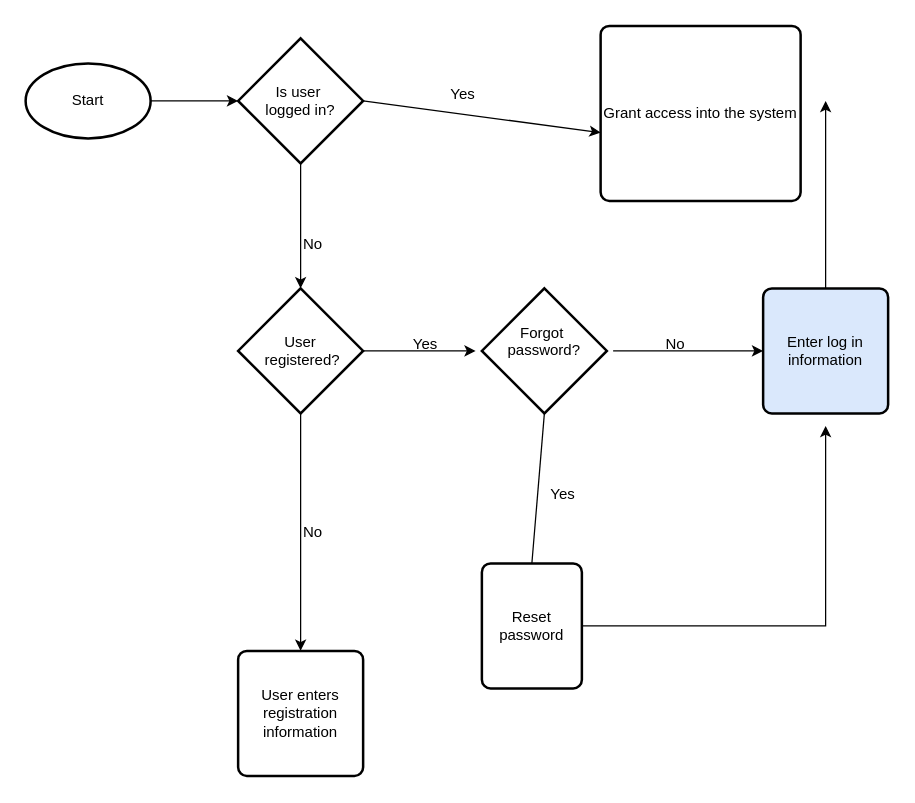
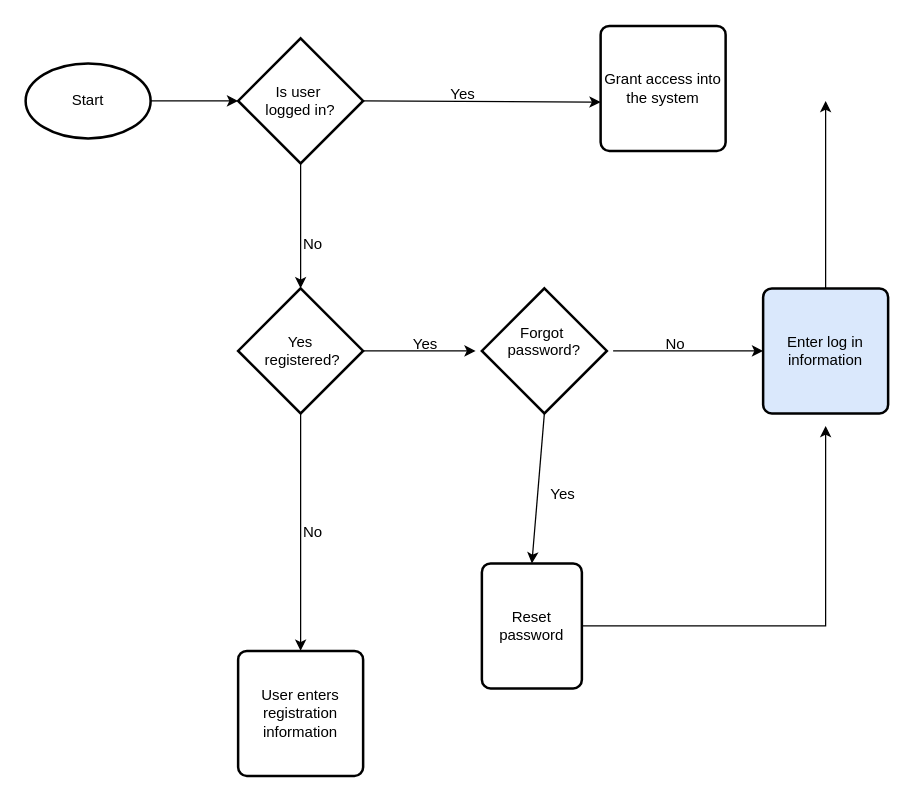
node "Grant access into the system": size 200x175 -> 125x125
node "User registered?": label "User registered?" -> "Yes registered?"
edge "Forgot password?" -- "Reset password": arrowhead none -> classic
